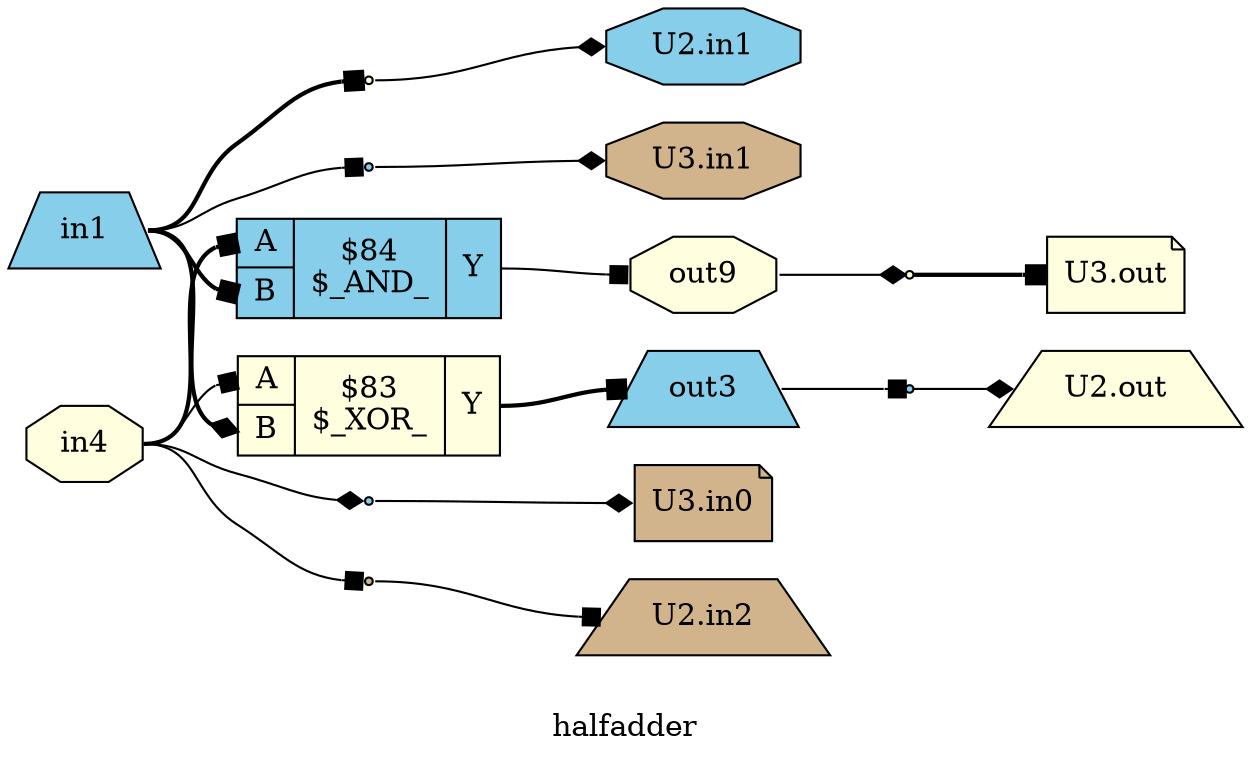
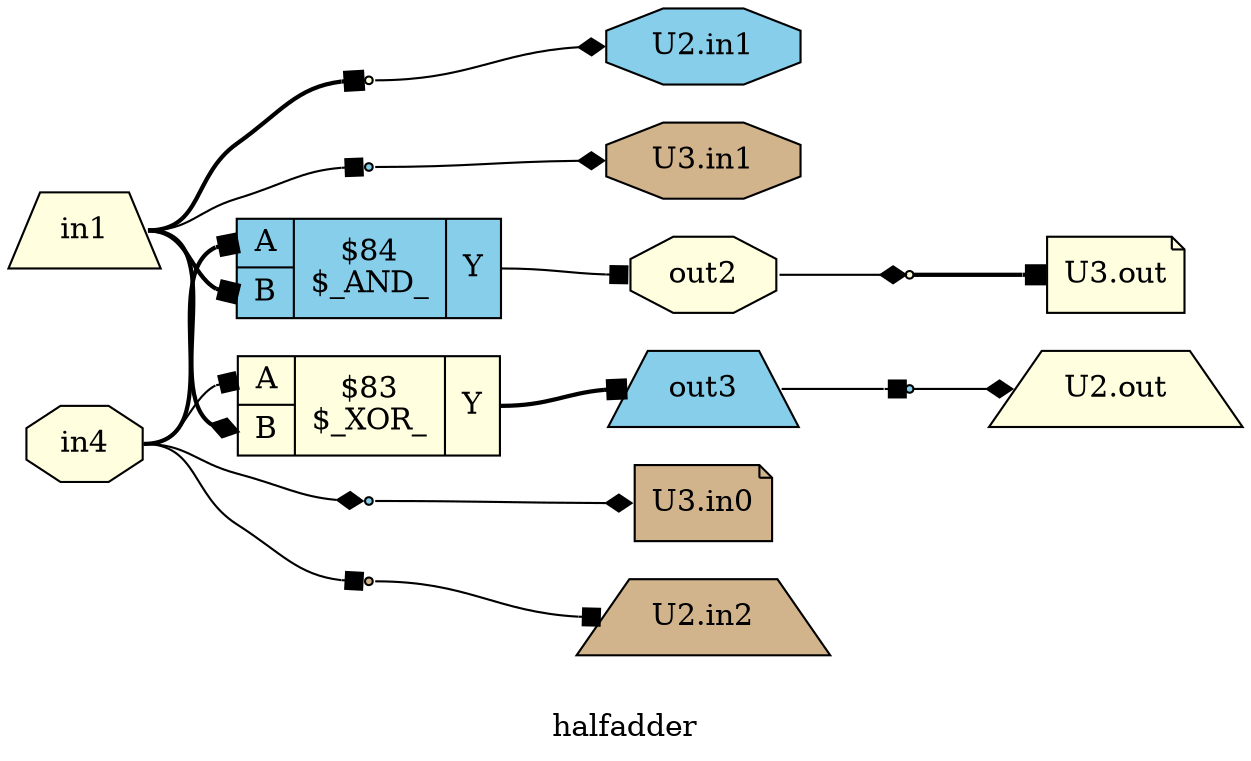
node "in1": fillcolor skyblue -> lightyellow
node "out9": label "out9" -> "out2"
